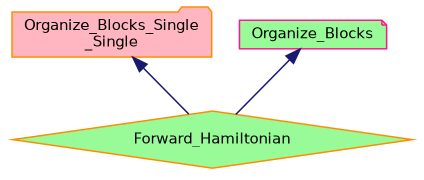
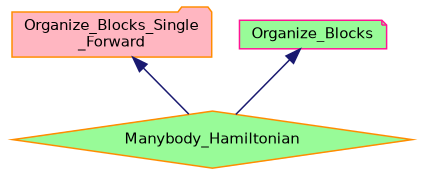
node "Organize_Blocks_Single _Single": label "Organize_Blocks_Single _Single" -> "Organize_Blocks_Single _Forward"
node "Forward_Hamiltonian": label "Forward_Hamiltonian" -> "Manybody_Hamiltonian"
